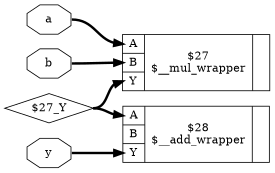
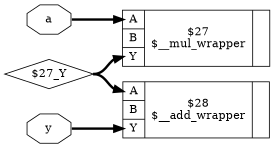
node "b": removed
